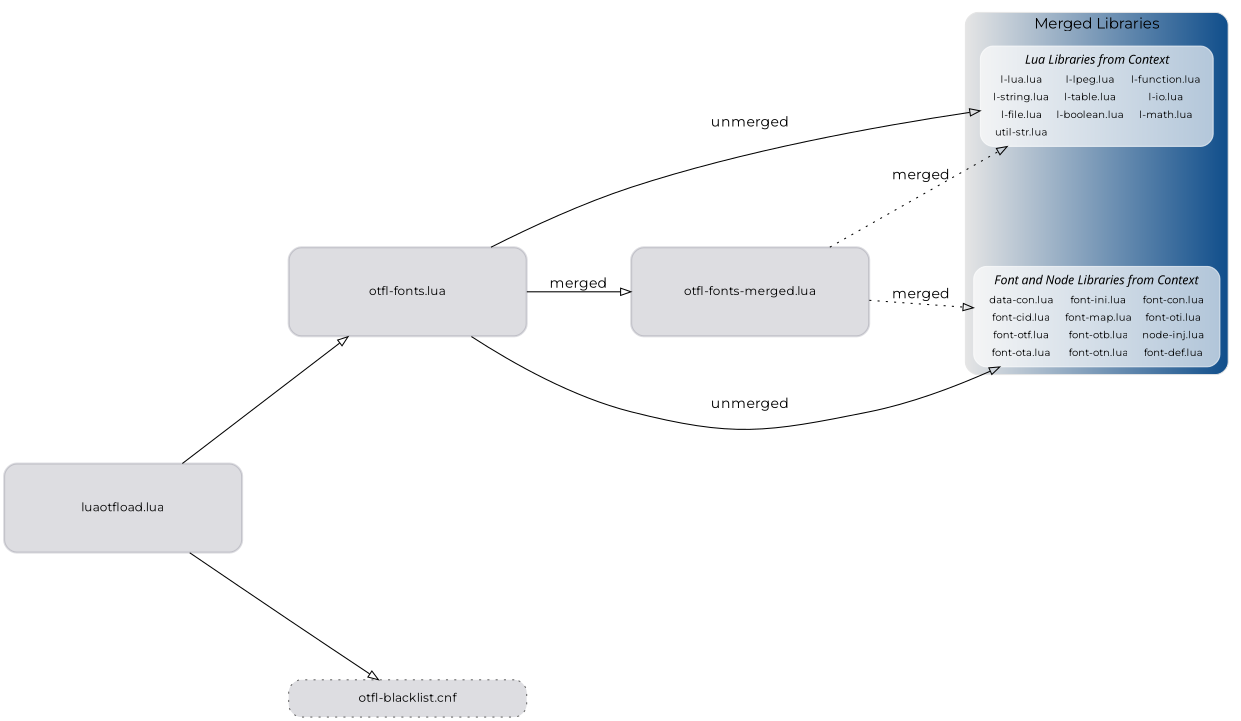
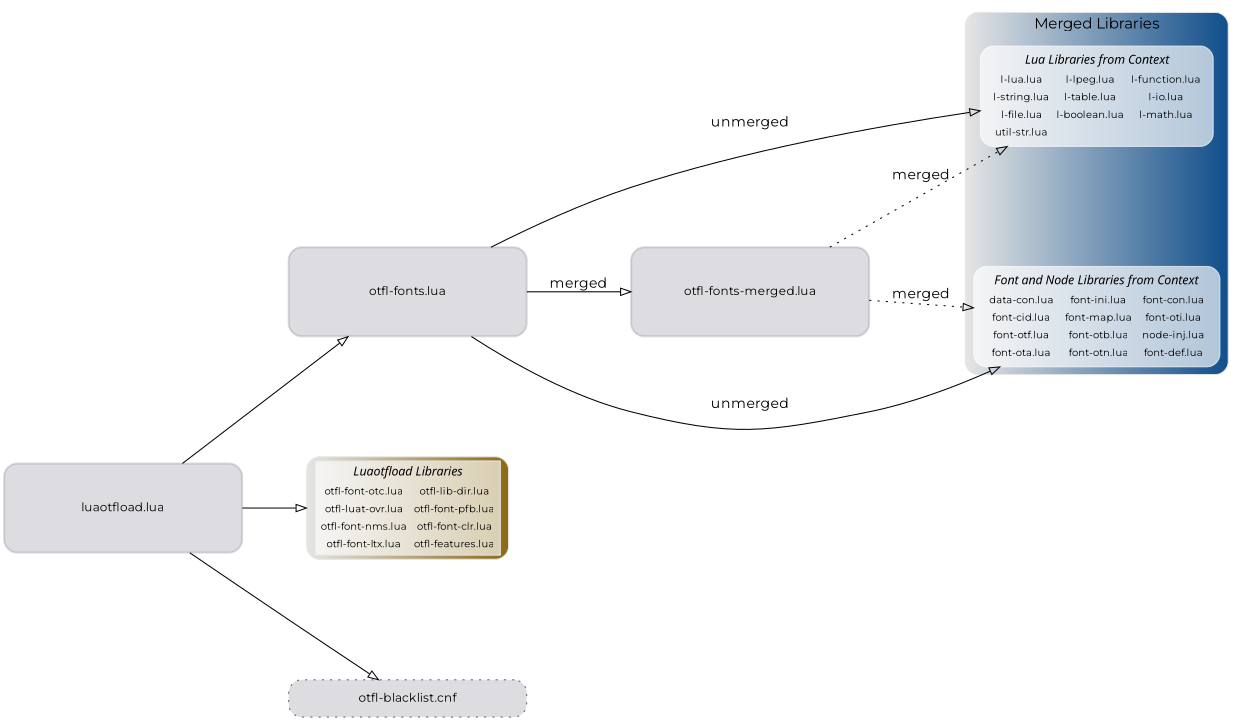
node "Luaotfload Libraries": added
